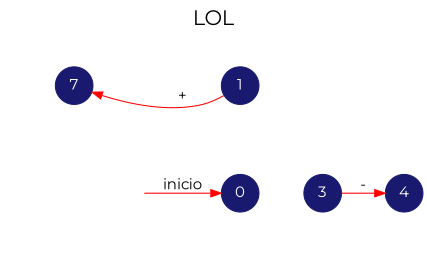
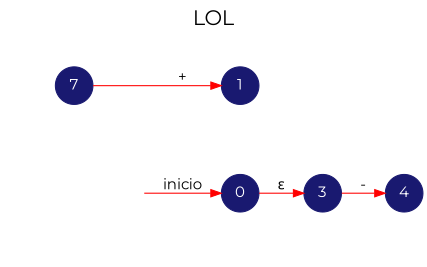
edge "1" -> "7": reversed
edge "0" -> "3": added, label "ε"
